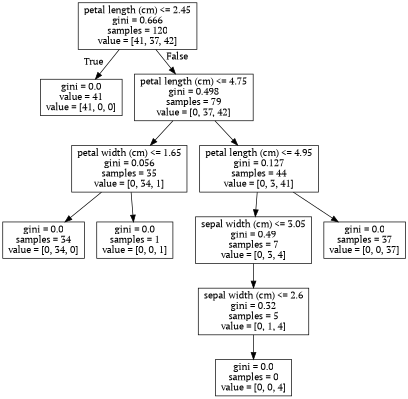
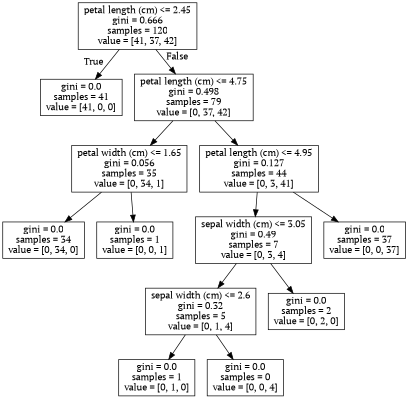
node "gini = 0.0 value = 41 value = [41, 0, 0]": label "gini = 0.0 value = 41 value = [41, 0, 0]" -> "gini = 0.0 samples = 41 value = [41, 0, 0]"
node "gini = 0.0 samples = 2 value = [0, 2, 0]": added
node "gini = 0.0 samples = 1 value = [0, 1, 0]": added
